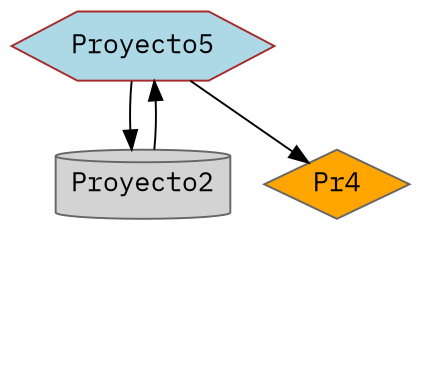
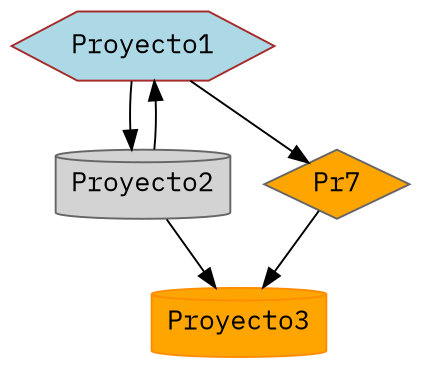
node "Proyecto5": label "Proyecto5" -> "Proyecto1"
node "Pr4": label "Pr4" -> "Pr7"
node "Proyecto3": added
